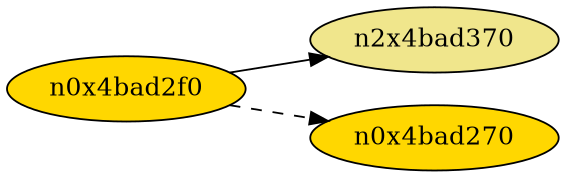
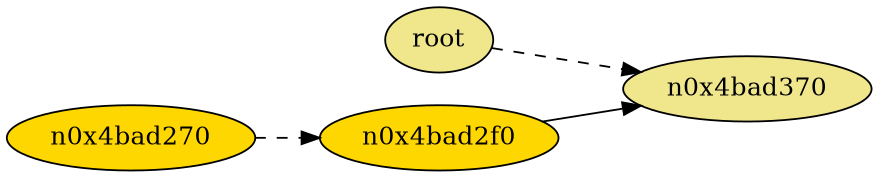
node "n2x4bad370": label "n2x4bad370" -> "n0x4bad370"
node "root": added
edge "n0x4bad2f0" -> "n0x4bad270": reversed
